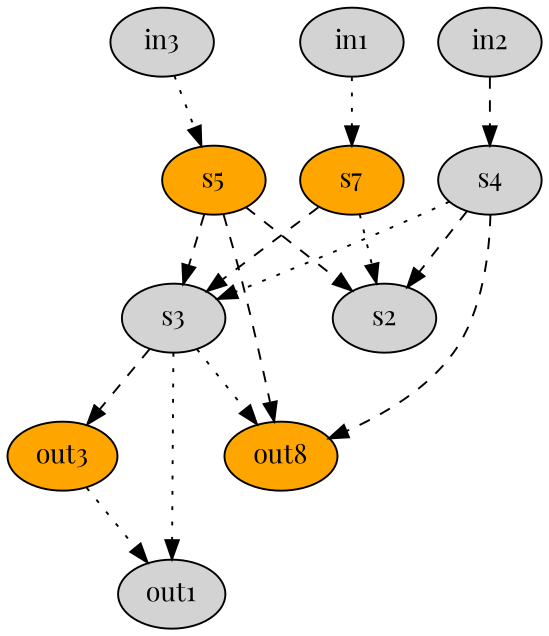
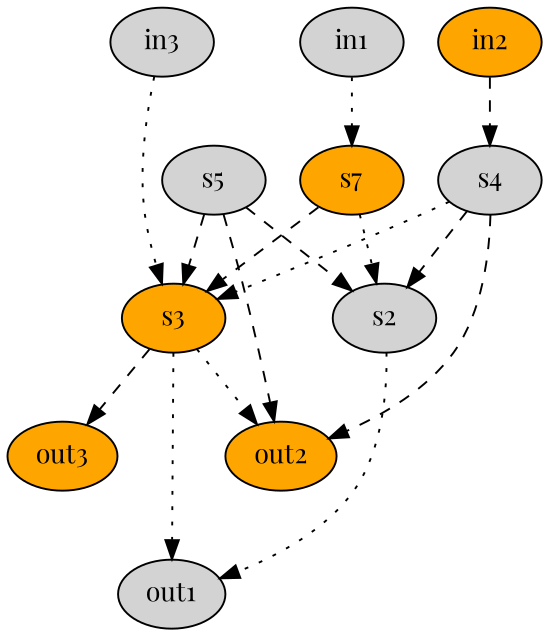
node "in2": fillcolor lightgrey -> orange
edge "in3" -> "s5": now "in3" -> "s3"
node "s5": fillcolor orange -> lightgrey
node "s3": fillcolor lightgrey -> orange
node "out8": label "out8" -> "out2"
edge "out3" -> "out1": now "s2" -> "out1"
